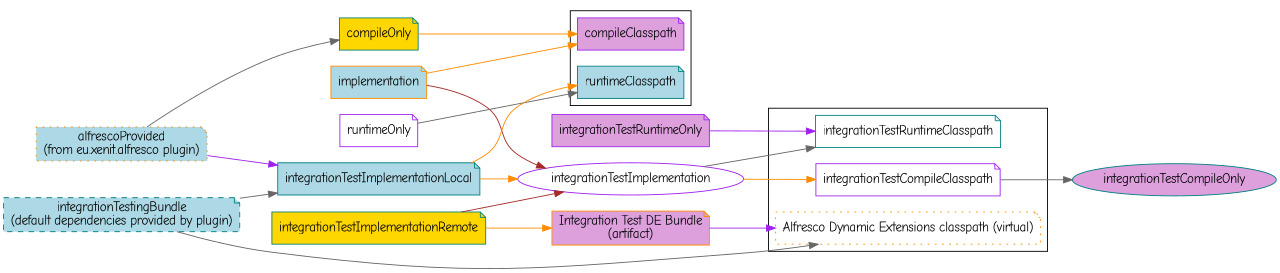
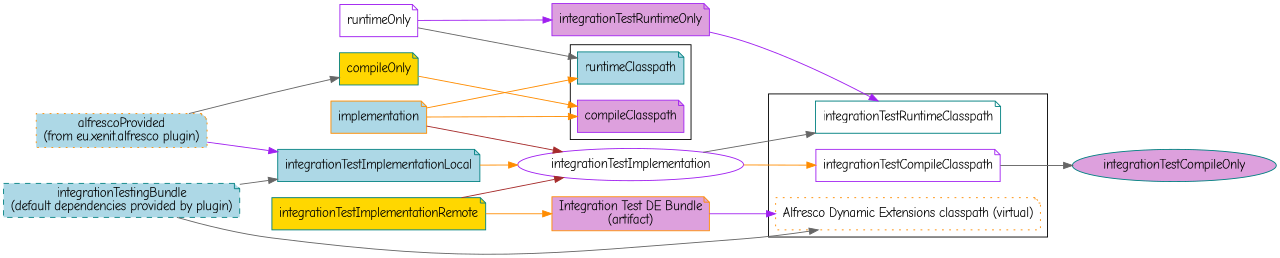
edge "runtimeOnly" -> "integrationTestRuntimeOnly": added
edge "integrationTestImplementationLocal" -> "runtimeClasspath": now "implementation" -> "runtimeClasspath"
